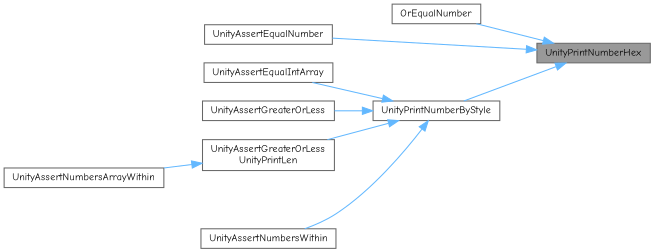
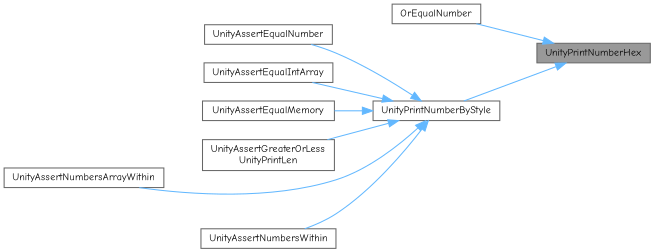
edge "UnityAssertEqualNumber" -> "UnityPrintNumberHex": now "UnityAssertEqualNumber" -> "UnityPrintNumberByStyle"
node "UnityAssertGreaterOrLess": label "UnityAssertGreaterOrLess" -> "UnityAssertEqualMemory"
edge "UnityAssertNumbersArrayWithin" -> "UnityAssertGreaterOrLess UnityPrintLen": now "UnityAssertNumbersArrayWithin" -> "UnityPrintNumberByStyle"
